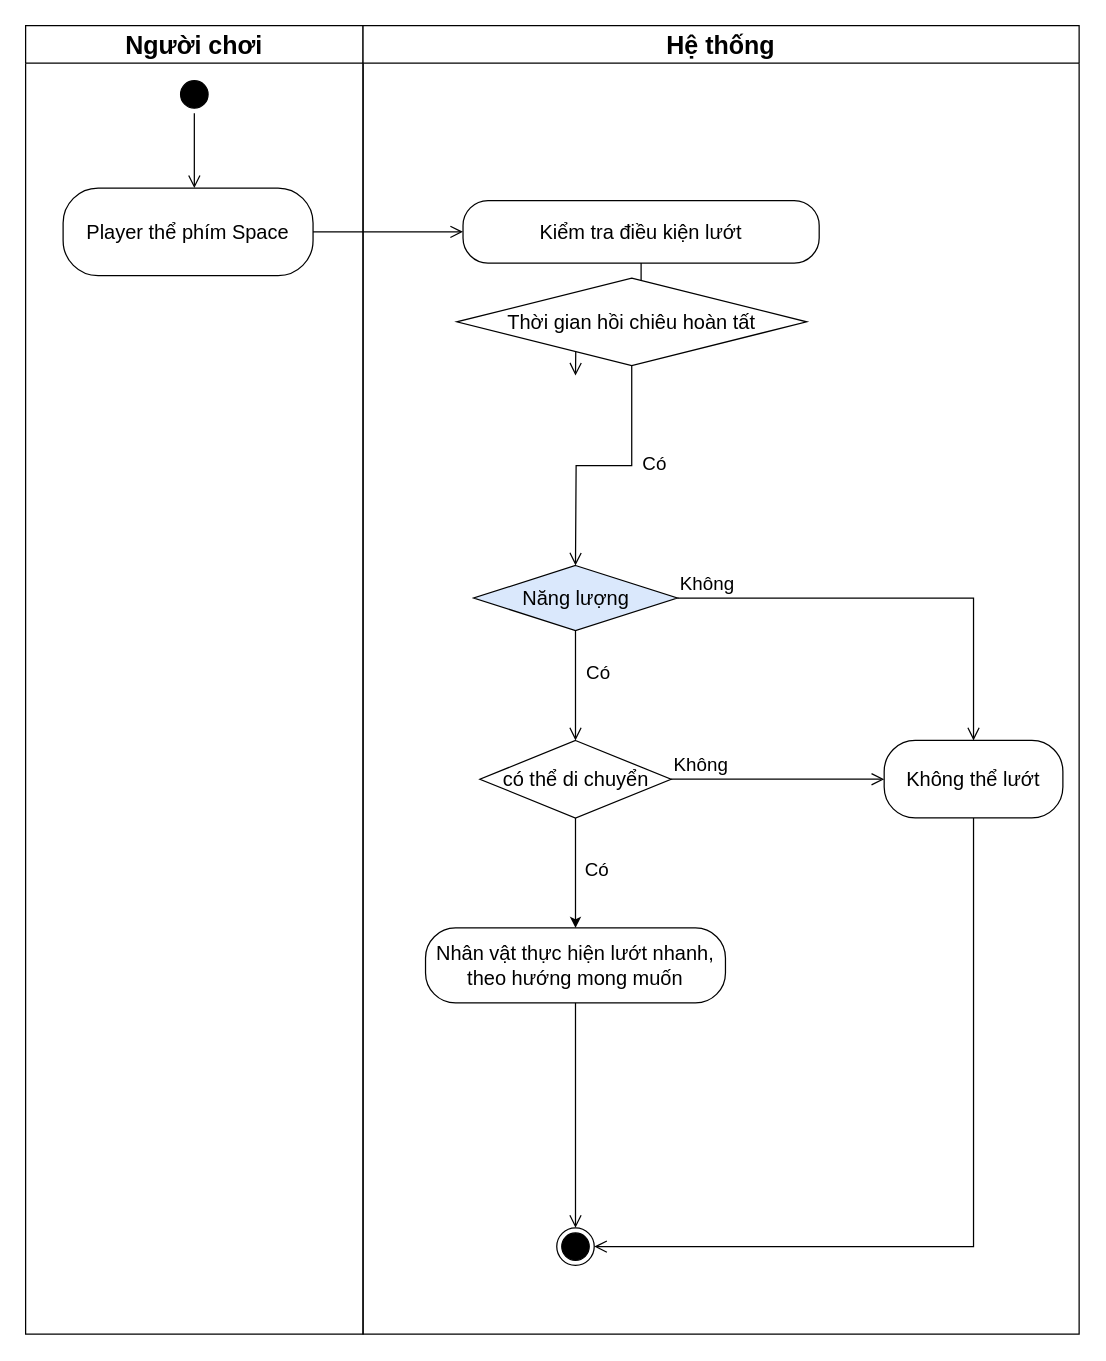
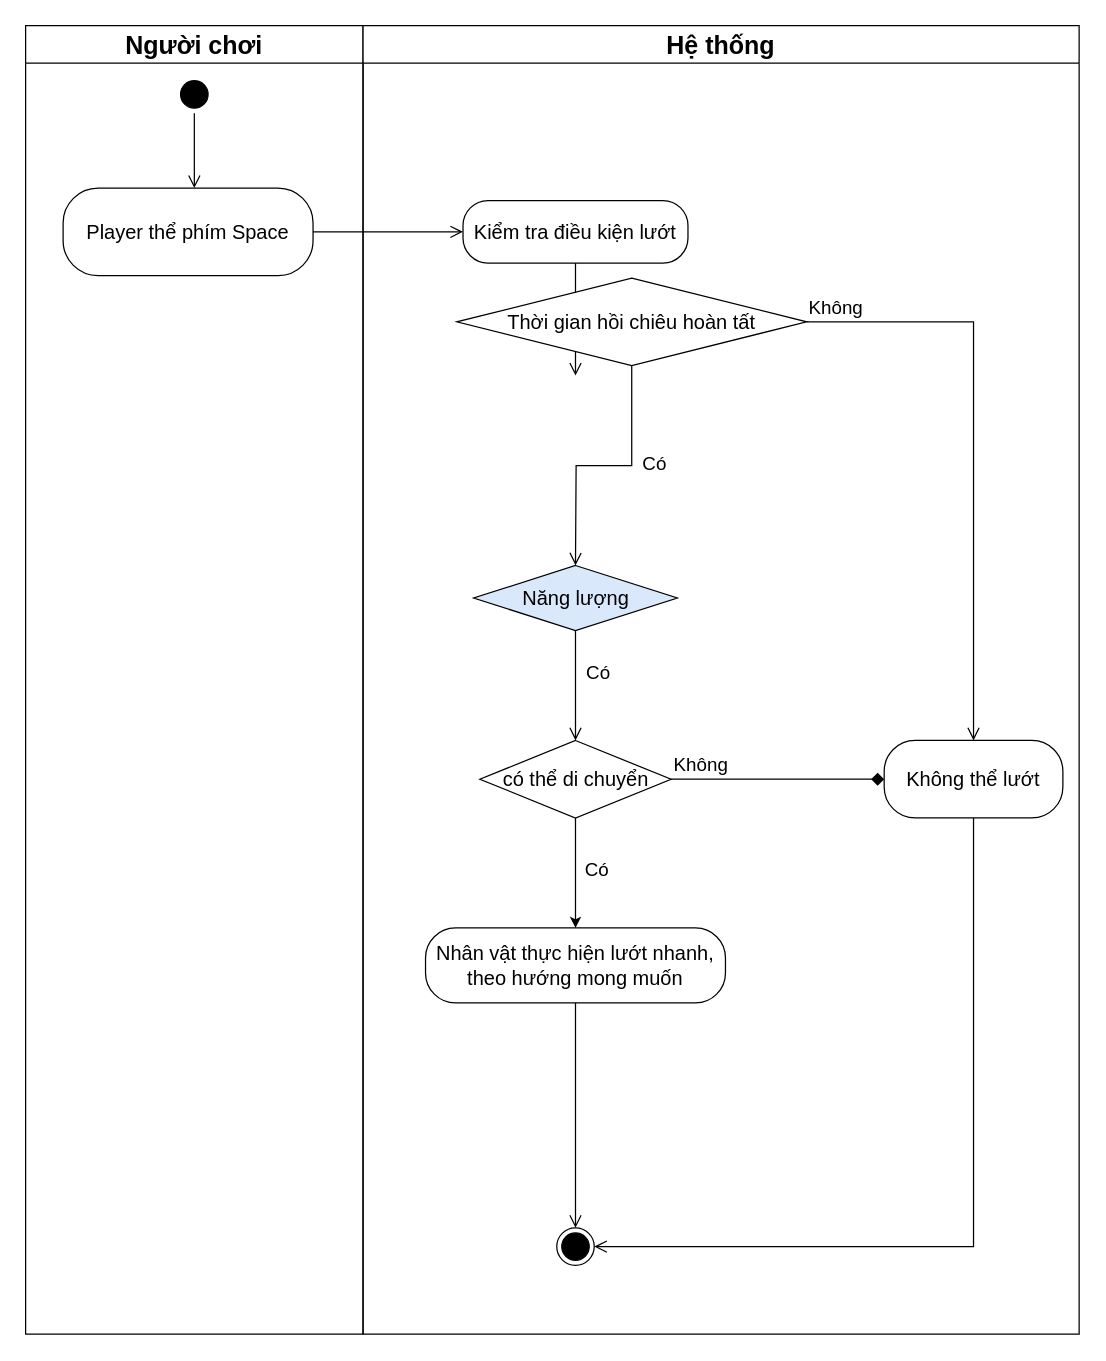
node "Kiểm tra điều kiện lướt": size 356x63 -> 225x63
edge "Thời gian hồi chiêu hoàn tất" -> "Không thể lướt": added, label "Không"
edge "Năng lượng" -> "Không thể lướt": removed, label "Không"
edge "có thể di chuyển" -> "Không thể lướt": arrowhead open -> diamond
